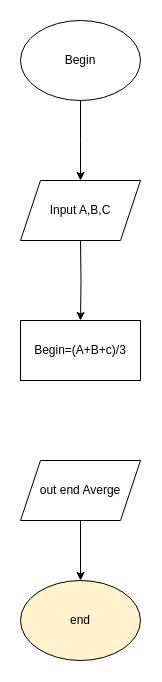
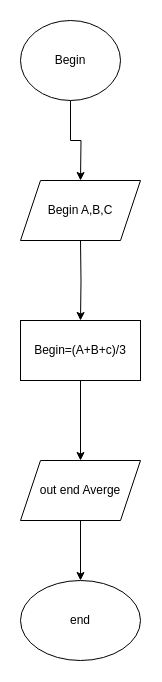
node "Begin": size 120x80 -> 100x80
node "Input A,B,C": label "Input A,B,C" -> "Begin A,B,C"
edge "Begin=(A+B+c)/3" -> "out end Averge": added
node "end": fillcolor #fff2cc -> #ffffff
